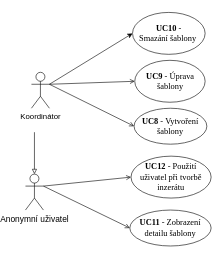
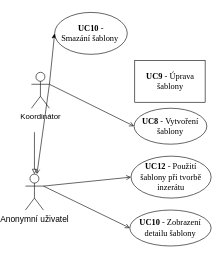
node "UC10 - Smazání šablony": moved (169, 33) -> (91, 33)
node "UC9 - Úprava šablony": shape ellipse -> rectangle
edge "Koordinátor" -> "UC9 - Úprava šablony": now "Koordinátor" -> "Anonymní uživatel"
node "UC12 - Použití uživatel při tvorbě inzerátu": label "UC12 - Použití uživatel při tvorbě inzerátu" -> "UC12 - Použití šablony při tvorbě inzerátu"
node "UC11 - Zobrazení detailu šablony": label "UC11 - Zobrazení detailu šablony" -> "UC10 - Zobrazení detailu šablony"
